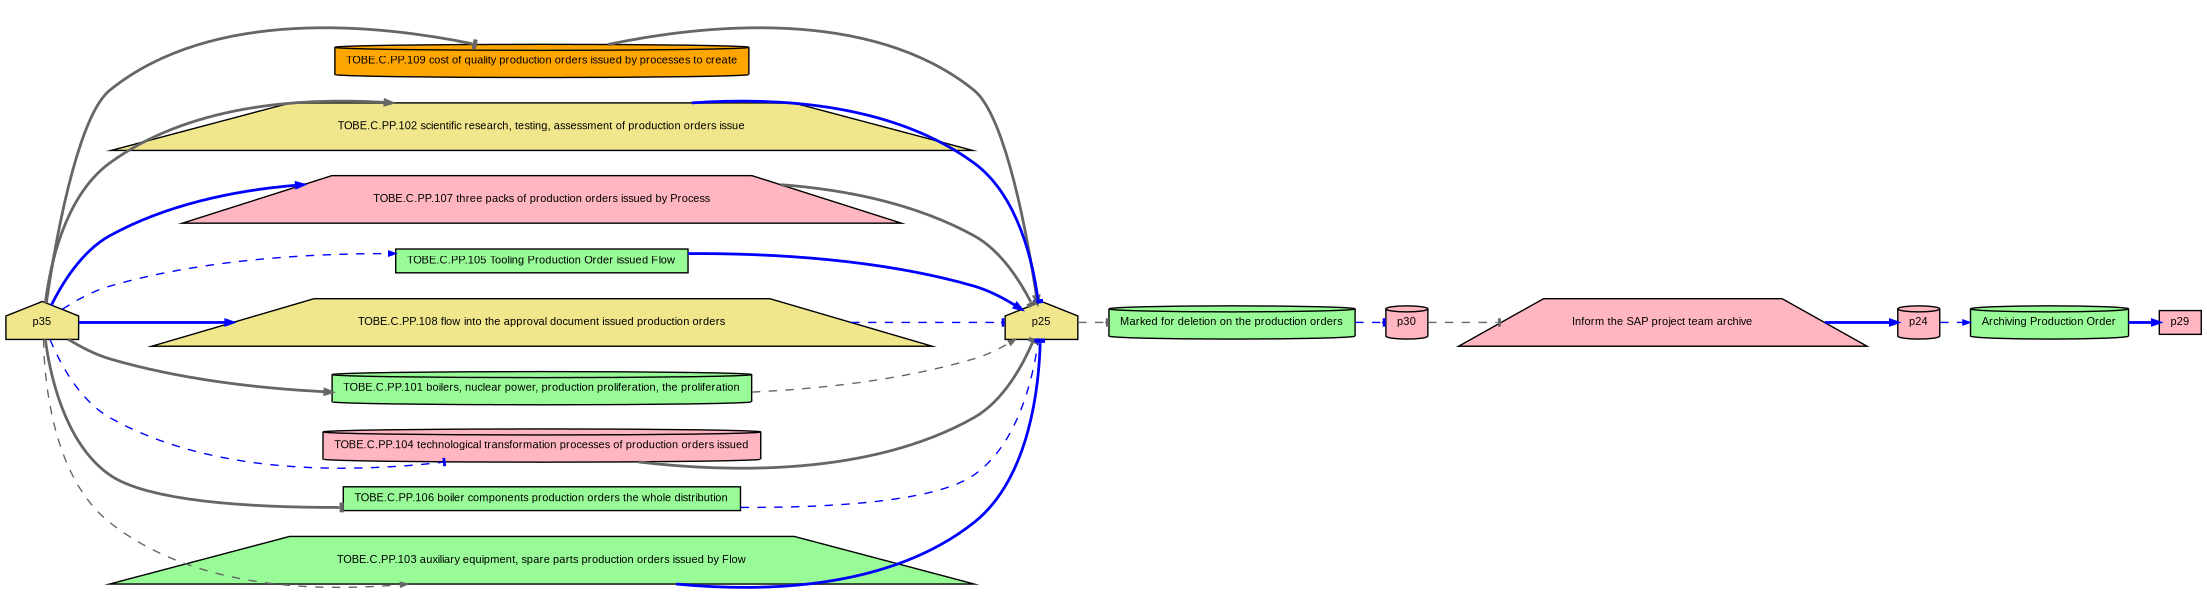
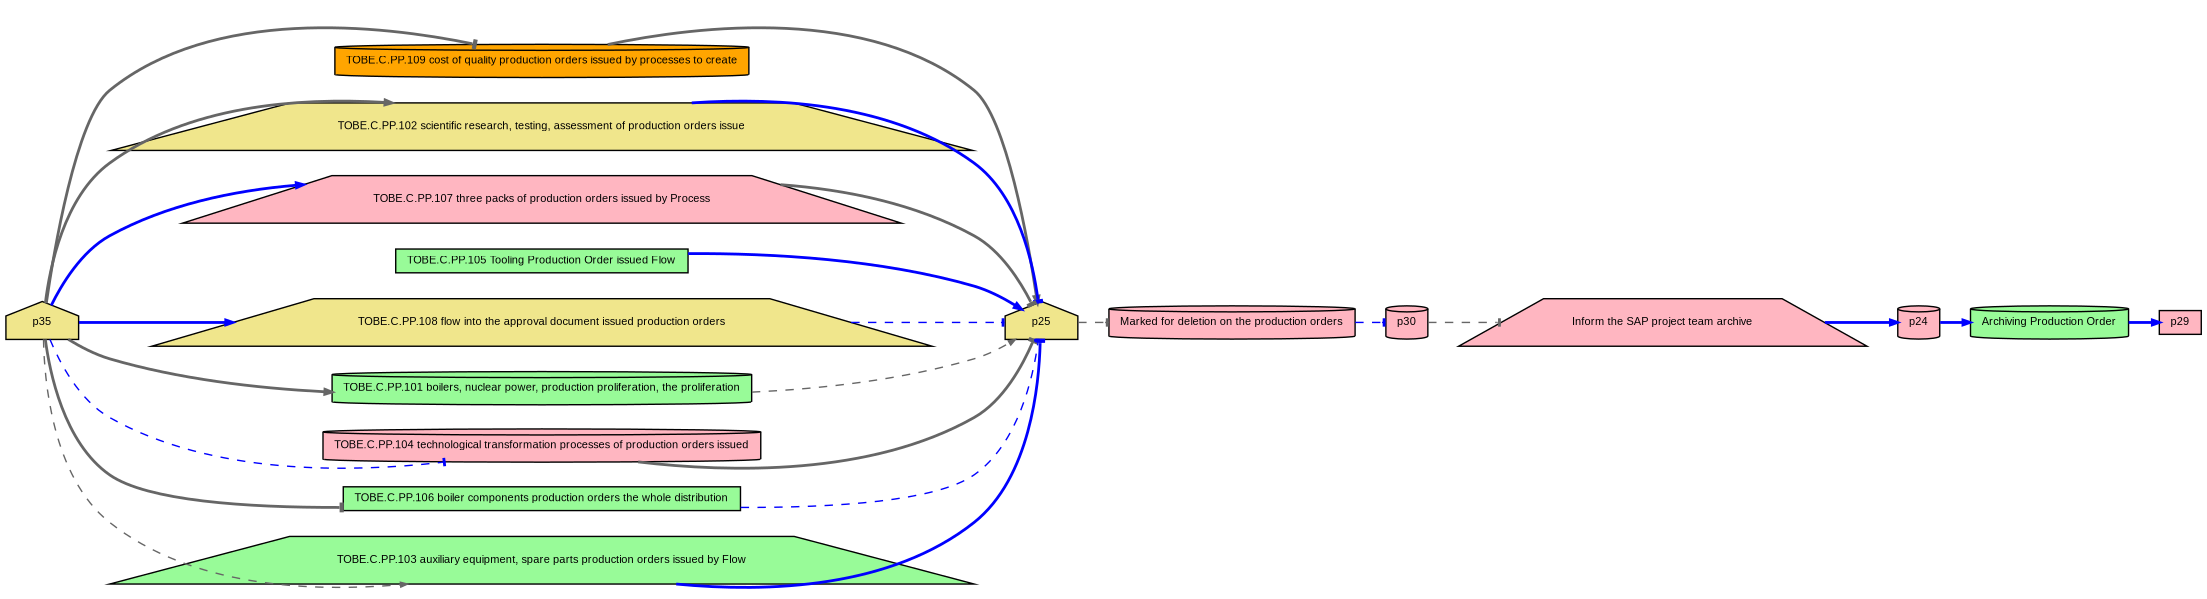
edge "p35" -> "TOBE.C.PP.105 Tooling Production Order issued Flow": removed
node "Marked for deletion on the production orders": fillcolor palegreen -> lightpink
edge "p24" -> "Archiving Production Order": style dashed -> bold
